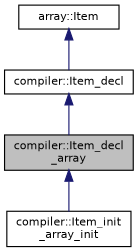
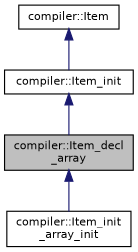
node "array::Item": label "array::Item" -> "compiler::Item"
node "compiler::Item_decl": label "compiler::Item_decl" -> "compiler::Item_init"
